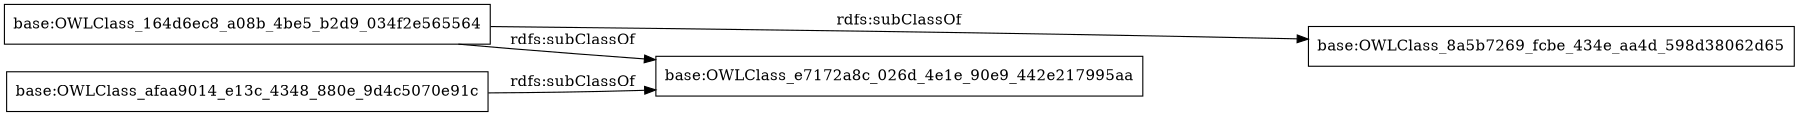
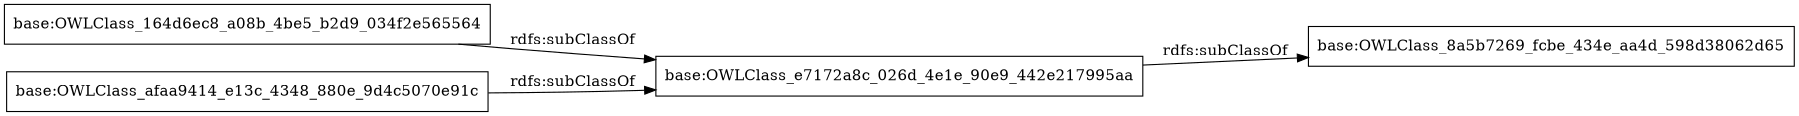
edge "base:OWLClass_164d6ec8_a08b_4be5_b2d9_034f2e565564" -> "base:OWLClass_8a5b7269_fcbe_434e_aa4d_598d38062d65": now "base:OWLClass_e7172a8c_026d_4e1e_90e9_442e217995aa" -> "base:OWLClass_8a5b7269_fcbe_434e_aa4d_598d38062d65"
node "base:OWLClass_afaa9014_e13c_4348_880e_9d4c5070e91c": label "base:OWLClass_afaa9014_e13c_4348_880e_9d4c5070e91c" -> "base:OWLClass_afaa9414_e13c_4348_880e_9d4c5070e91c"
